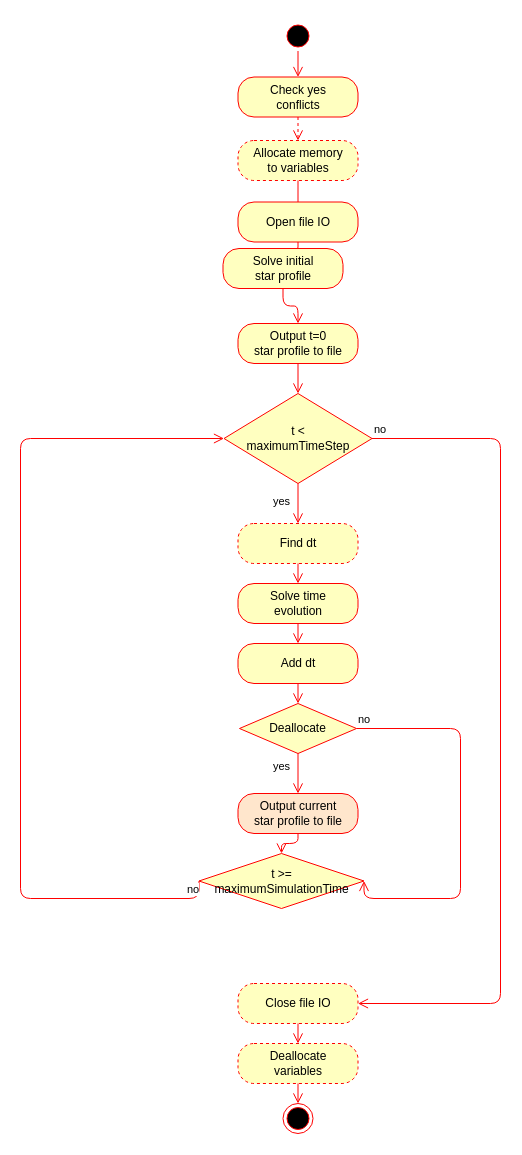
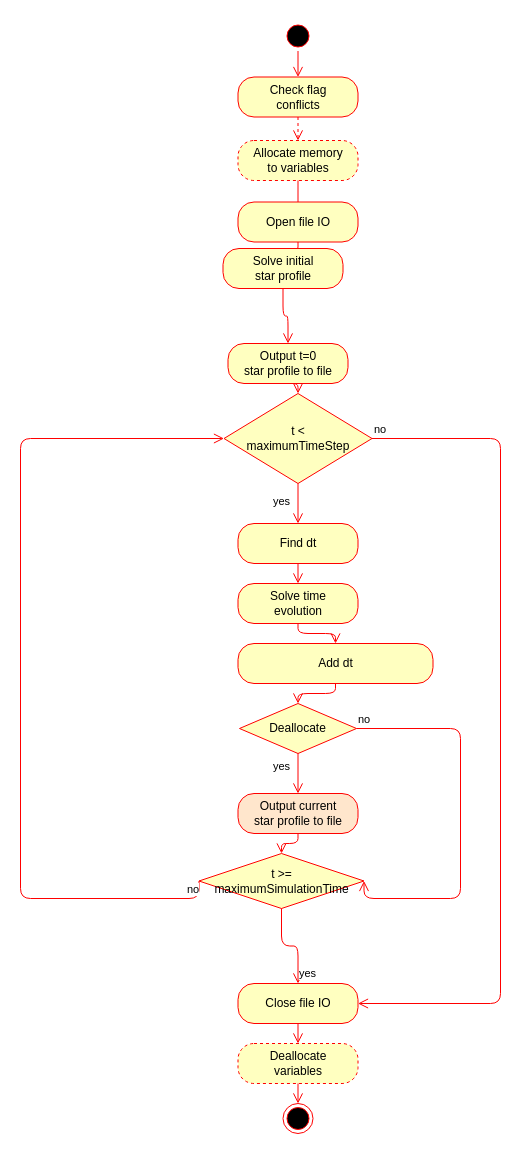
node "Check yesconflicts": label "Check yesconflicts" -> "Check flagconflicts"
node "Output t=0 star profile to file": moved (298, 344) -> (288, 364)
node "Find dt": style dashed -> solid
node "Add dt": size 120x40 -> 195x40
edge "t >= maximumSimulationTime" -> "Close file IO": added, label "yes"
node "Close file IO": style dashed -> solid
